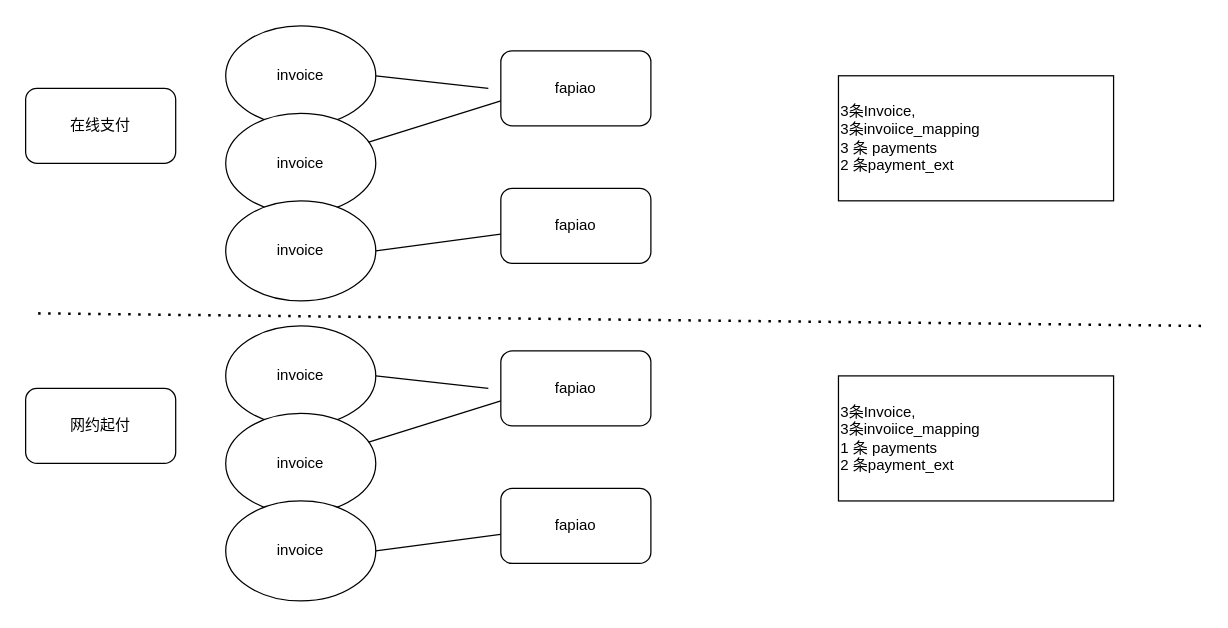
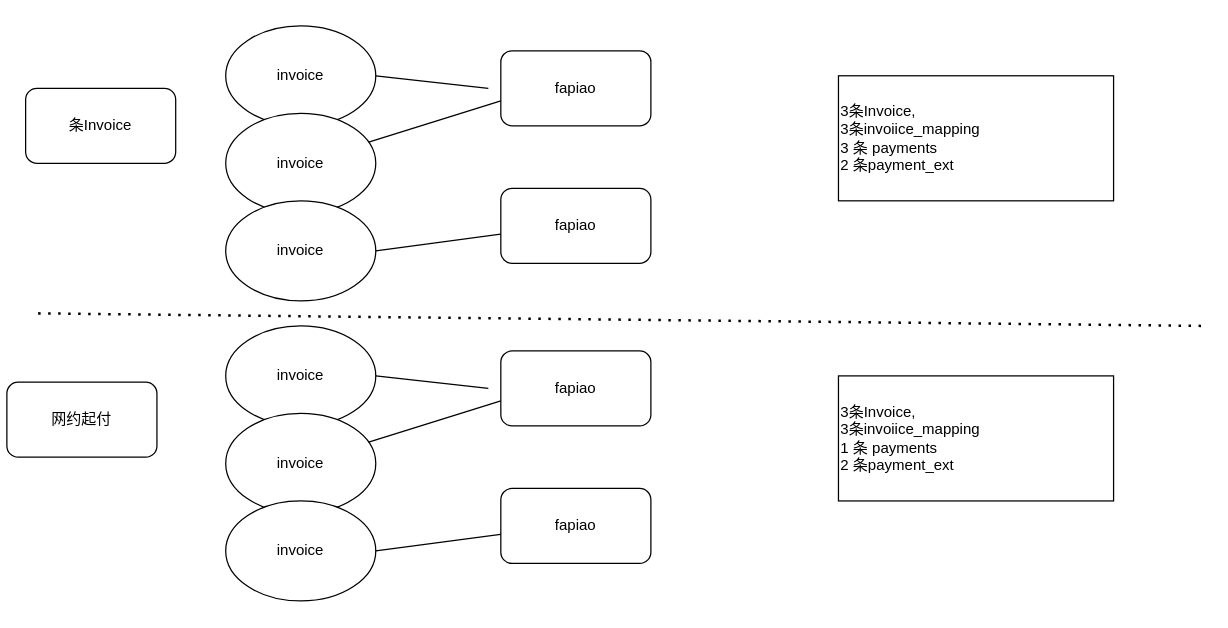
node "在线支付": label "在线支付" -> "条Invoice"
node "网约起付": moved (101, 426) -> (82, 419)
